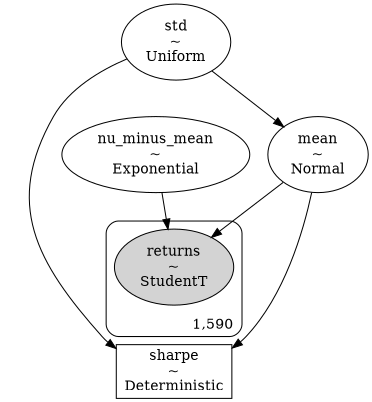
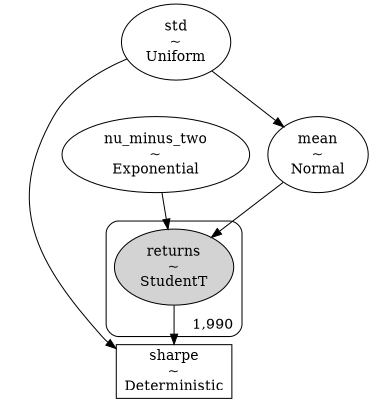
node "nu_minus_mean ~ Exponential": label "nu_minus_mean ~ Exponential" -> "nu_minus_two ~ Exponential"
edge "mean ~ Normal" -> "sharpe ~ Deterministic": now "returns ~ StudentT" -> "sharpe ~ Deterministic"
cluster "1,590": label "1,590" -> "1,990"
